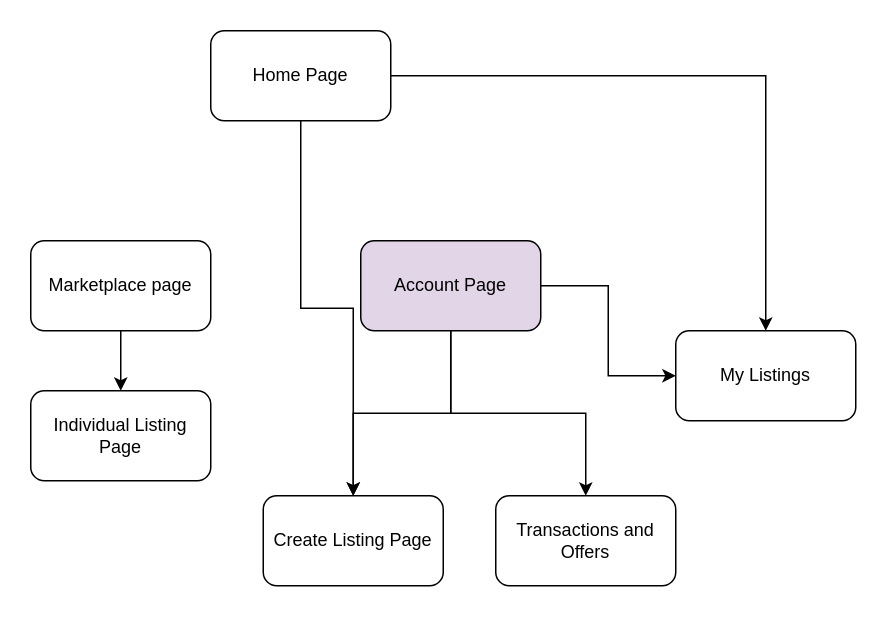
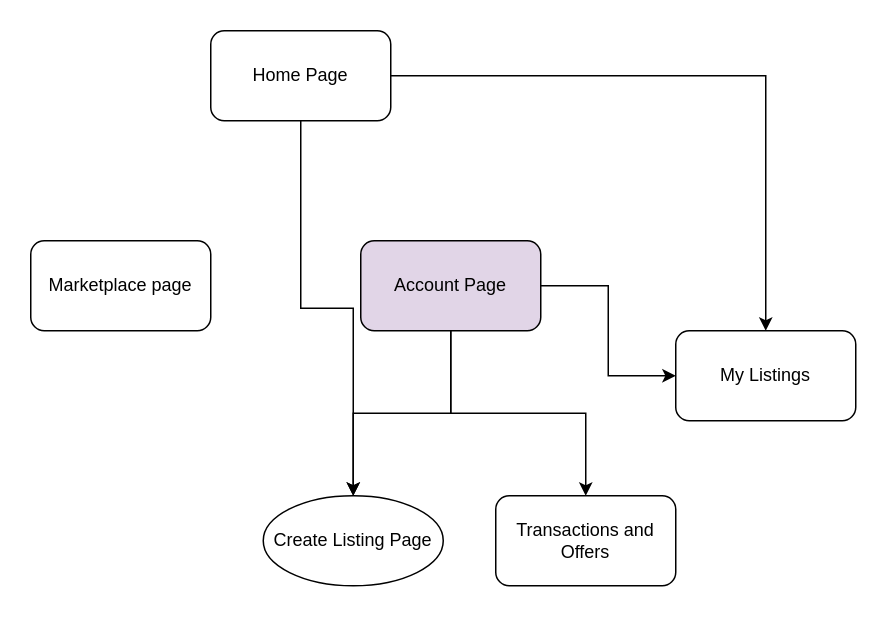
edge "Marketplace page" -> "Individual Listing Page": removed
node "Individual Listing Page": removed
node "Create Listing Page": shape rounded rectangle -> ellipse
